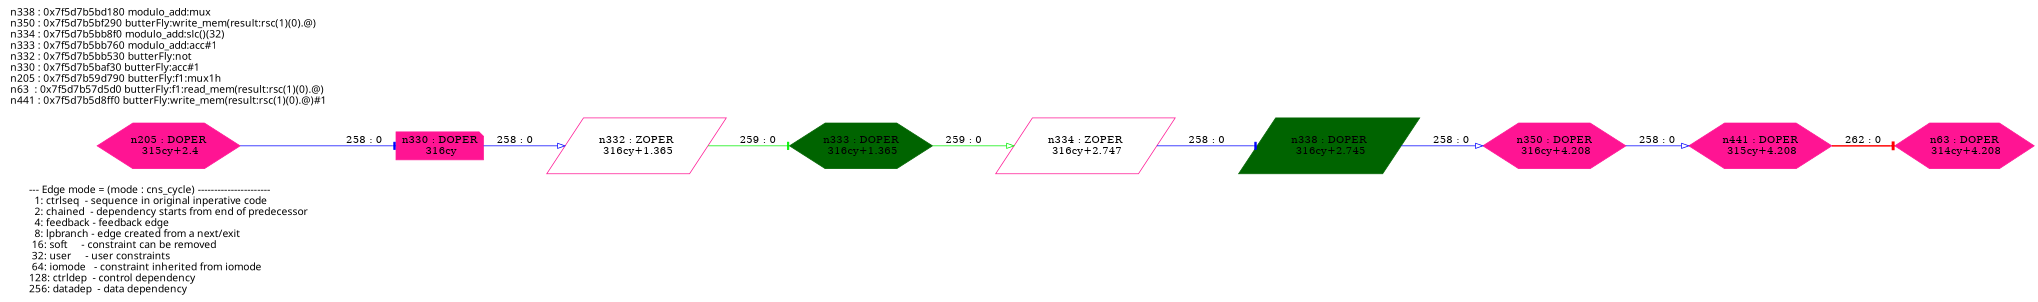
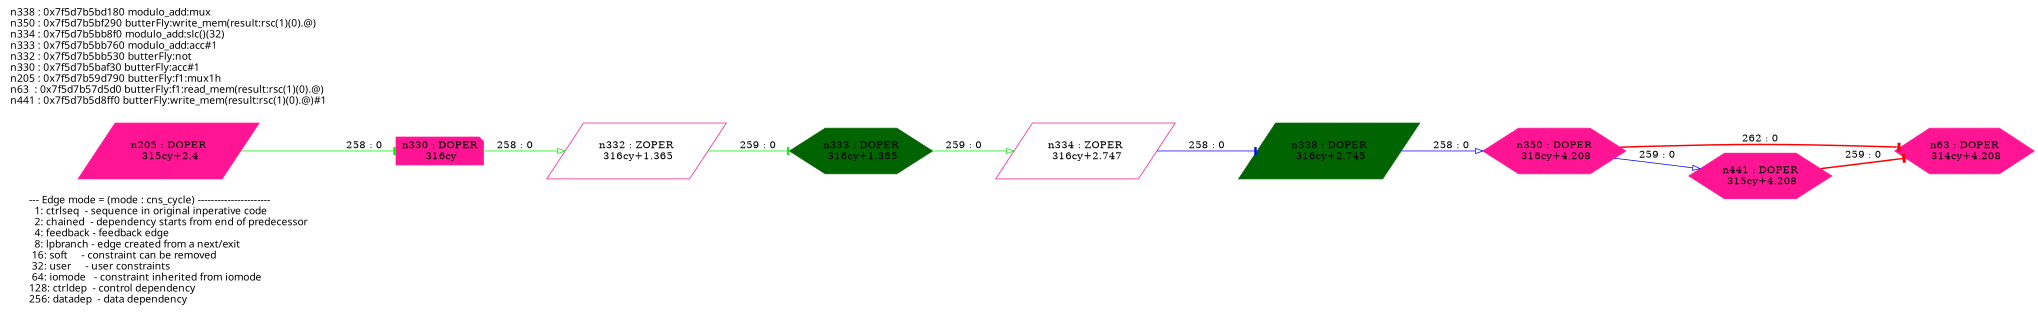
edge "n350 : DOPER 316cy+4.208" -> "n441 : DOPER 315cy+4.208": label "258 : 0" -> "259 : 0"
edge "n441 : DOPER 315cy+4.208" -> "n63 : DOPER 314cy+4.208": label "262 : 0" -> "259 : 0"
edge "n350 : DOPER 316cy+4.208" -> "n63 : DOPER 314cy+4.208": added, label "262 : 0"
node "n205 : DOPER 315cy+2.4": shape hexagon -> parallelogram
edge "n205 : DOPER 315cy+2.4" -> "n330 : DOPER 316cy": color blue -> green2
edge "n330 : DOPER 316cy" -> "n332 : ZOPER 316cy+1.365": color blue -> green2
